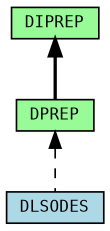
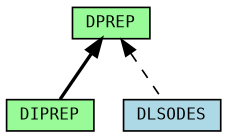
edge "DPREP" -> "DIPREP": reversed
